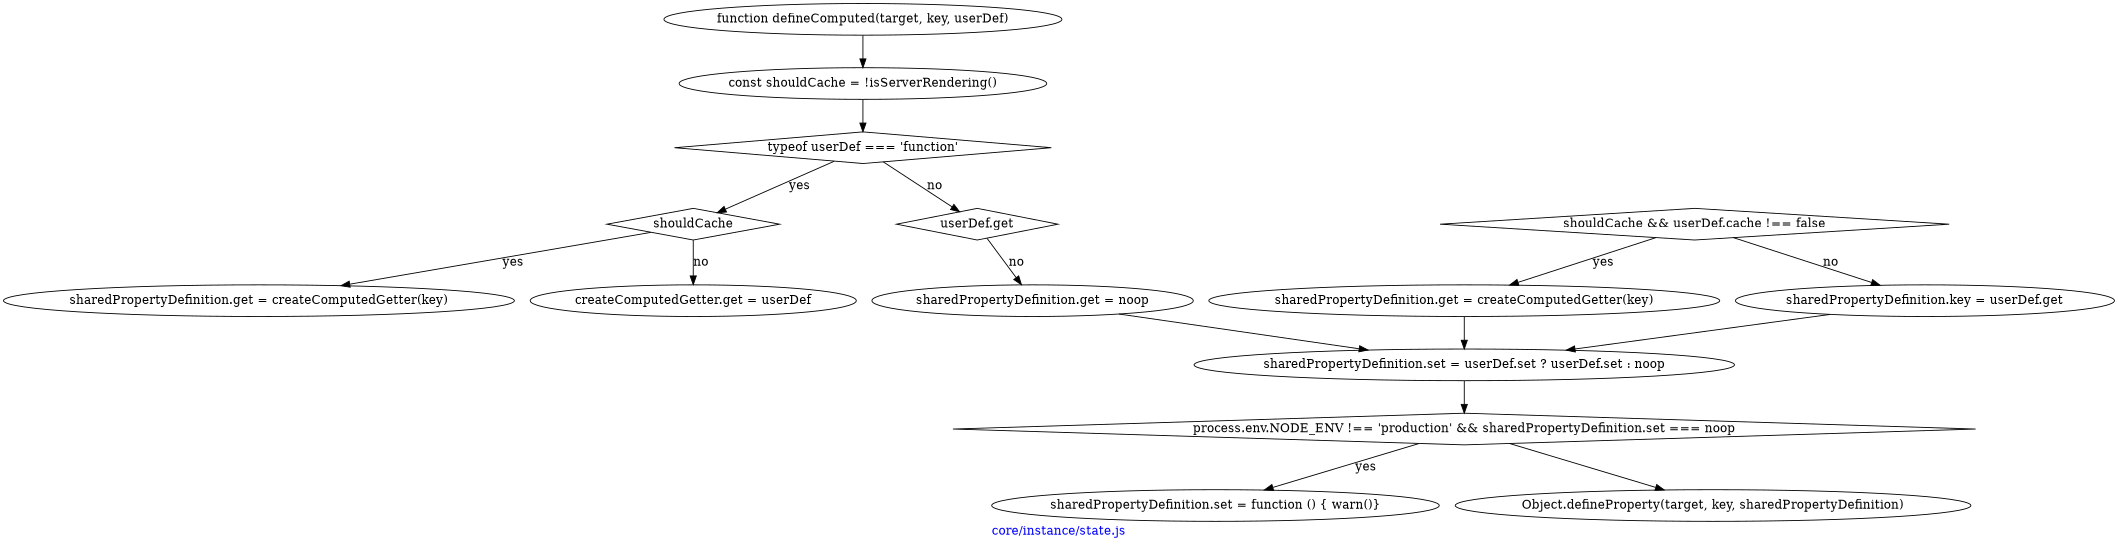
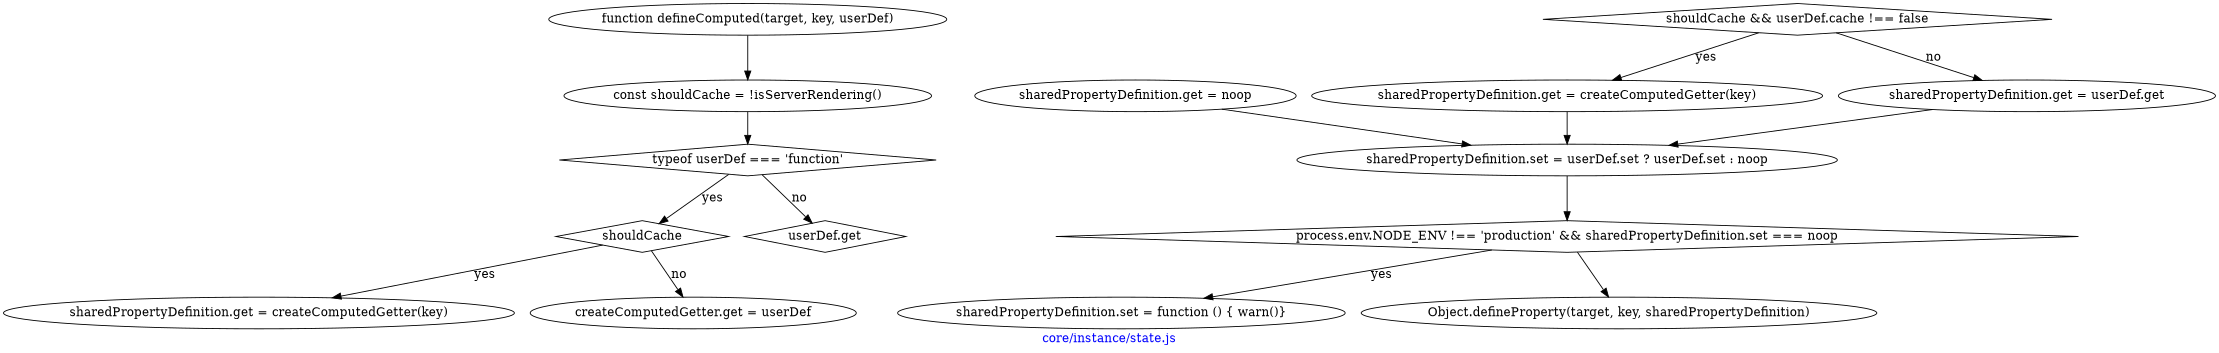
edge "userDef.get" -> "sharedPropertyDefinition.get = noop": removed, label "no"
node "sharedPropertyDefinition.key = userDef.get": label "sharedPropertyDefinition.key = userDef.get" -> "sharedPropertyDefinition.get = userDef.get"
